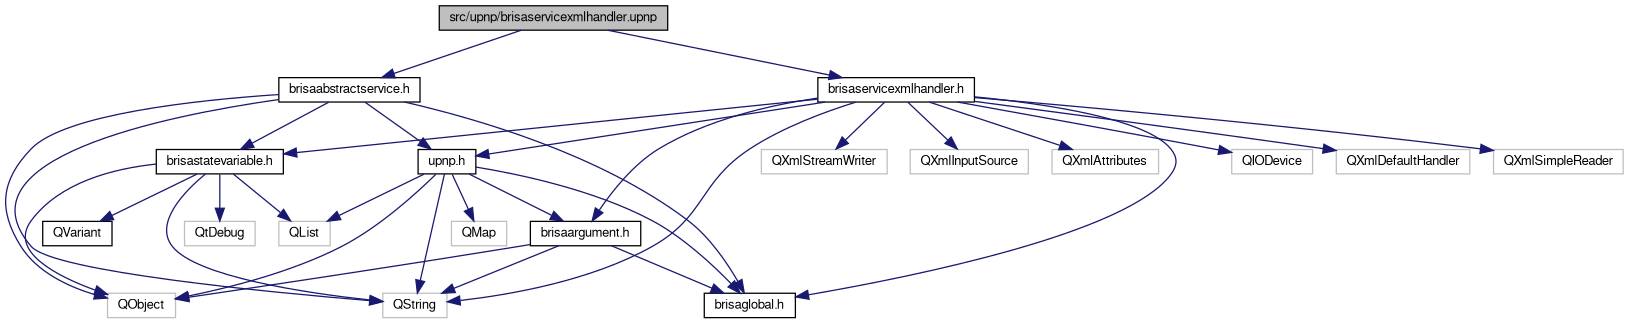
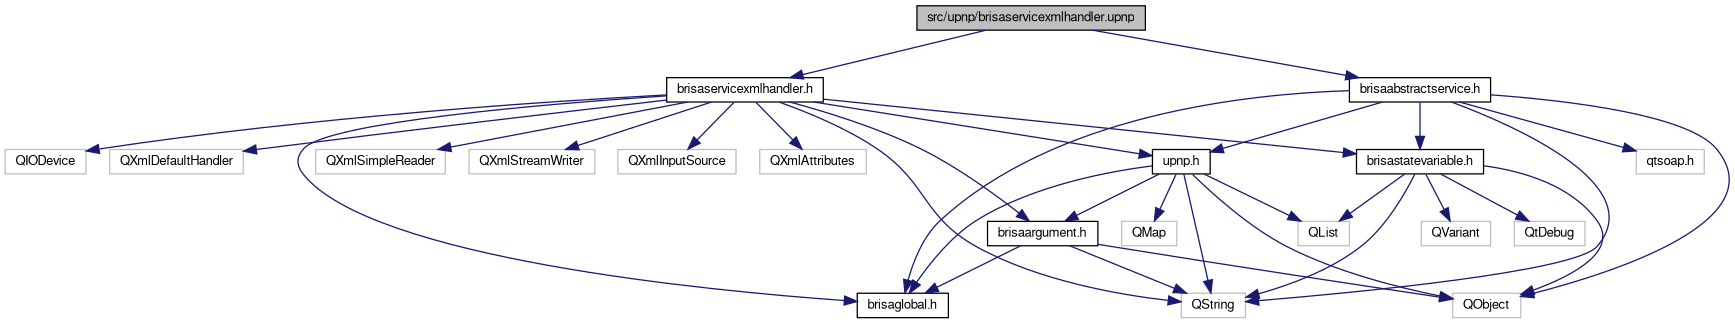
node "qtsoap.h": added
node "QVariant": color black -> grey75
